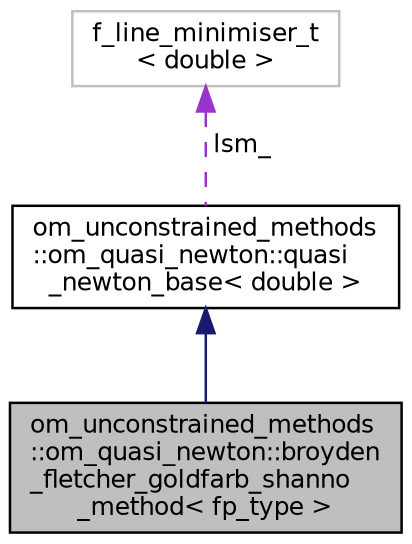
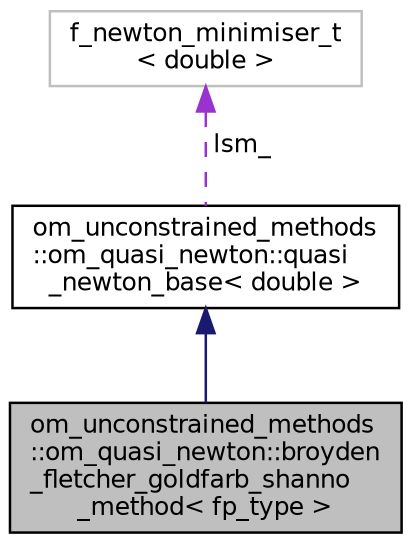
node "f_line_minimiser_t < double >": label "f_line_minimiser_t < double >" -> "f_newton_minimiser_t < double >"
